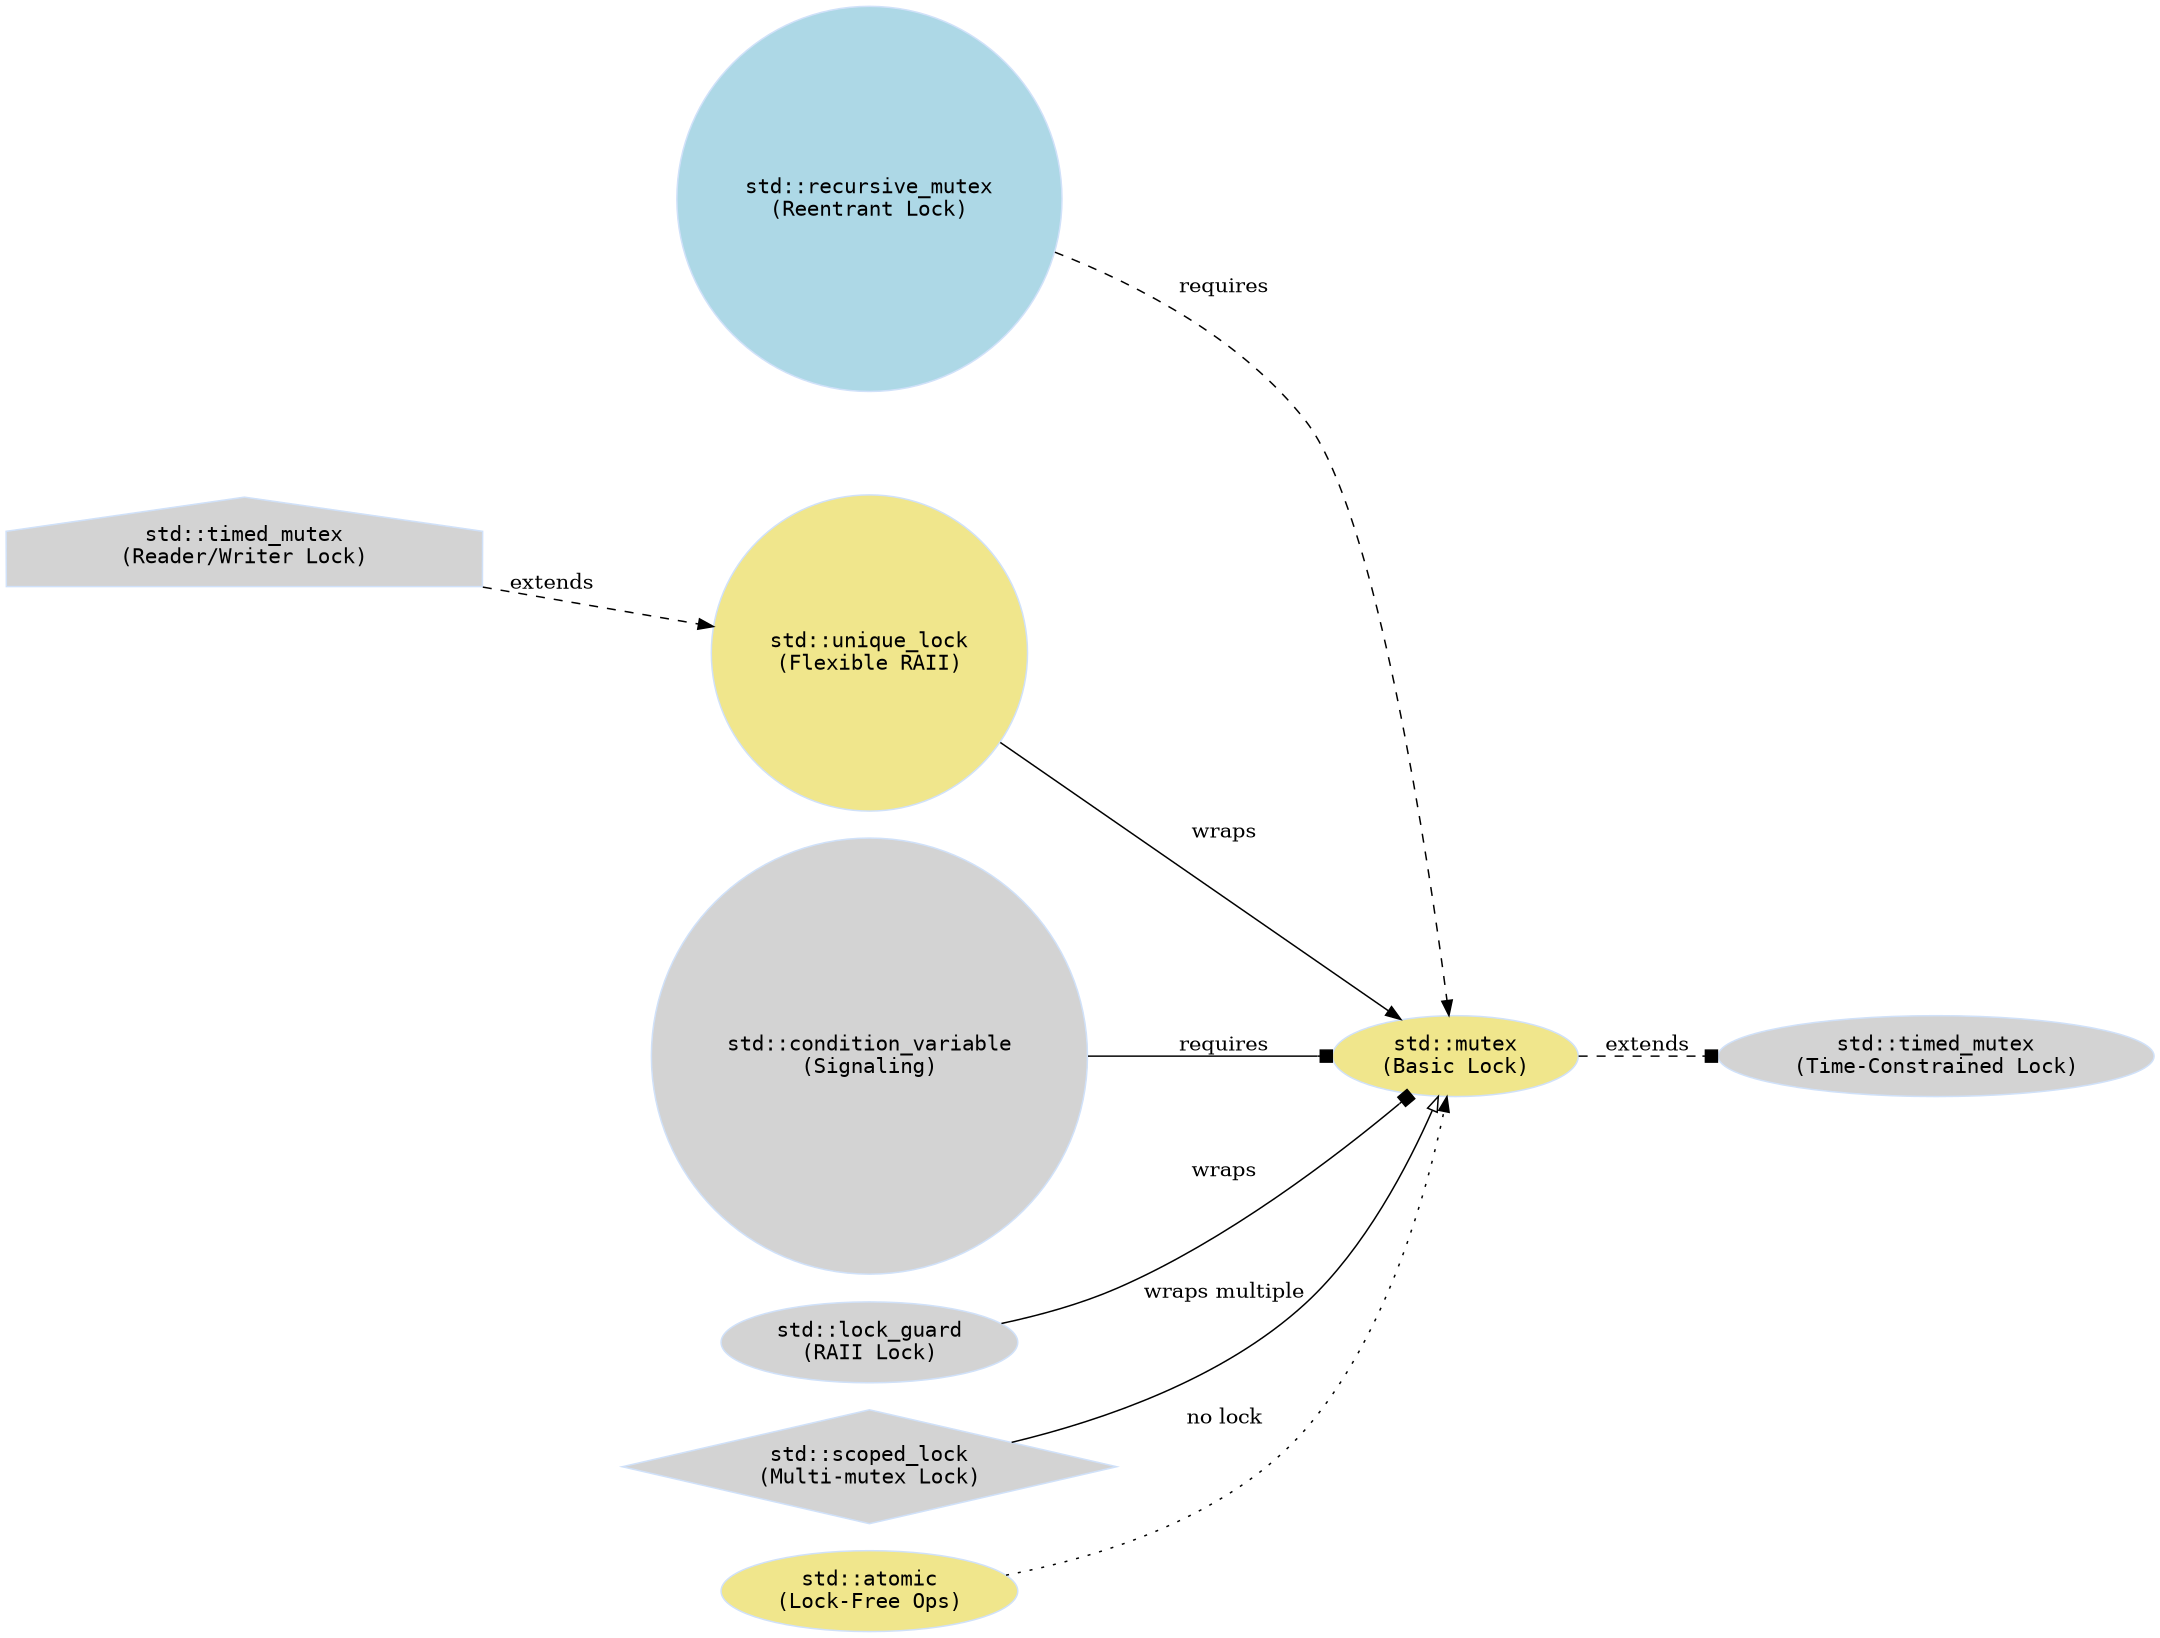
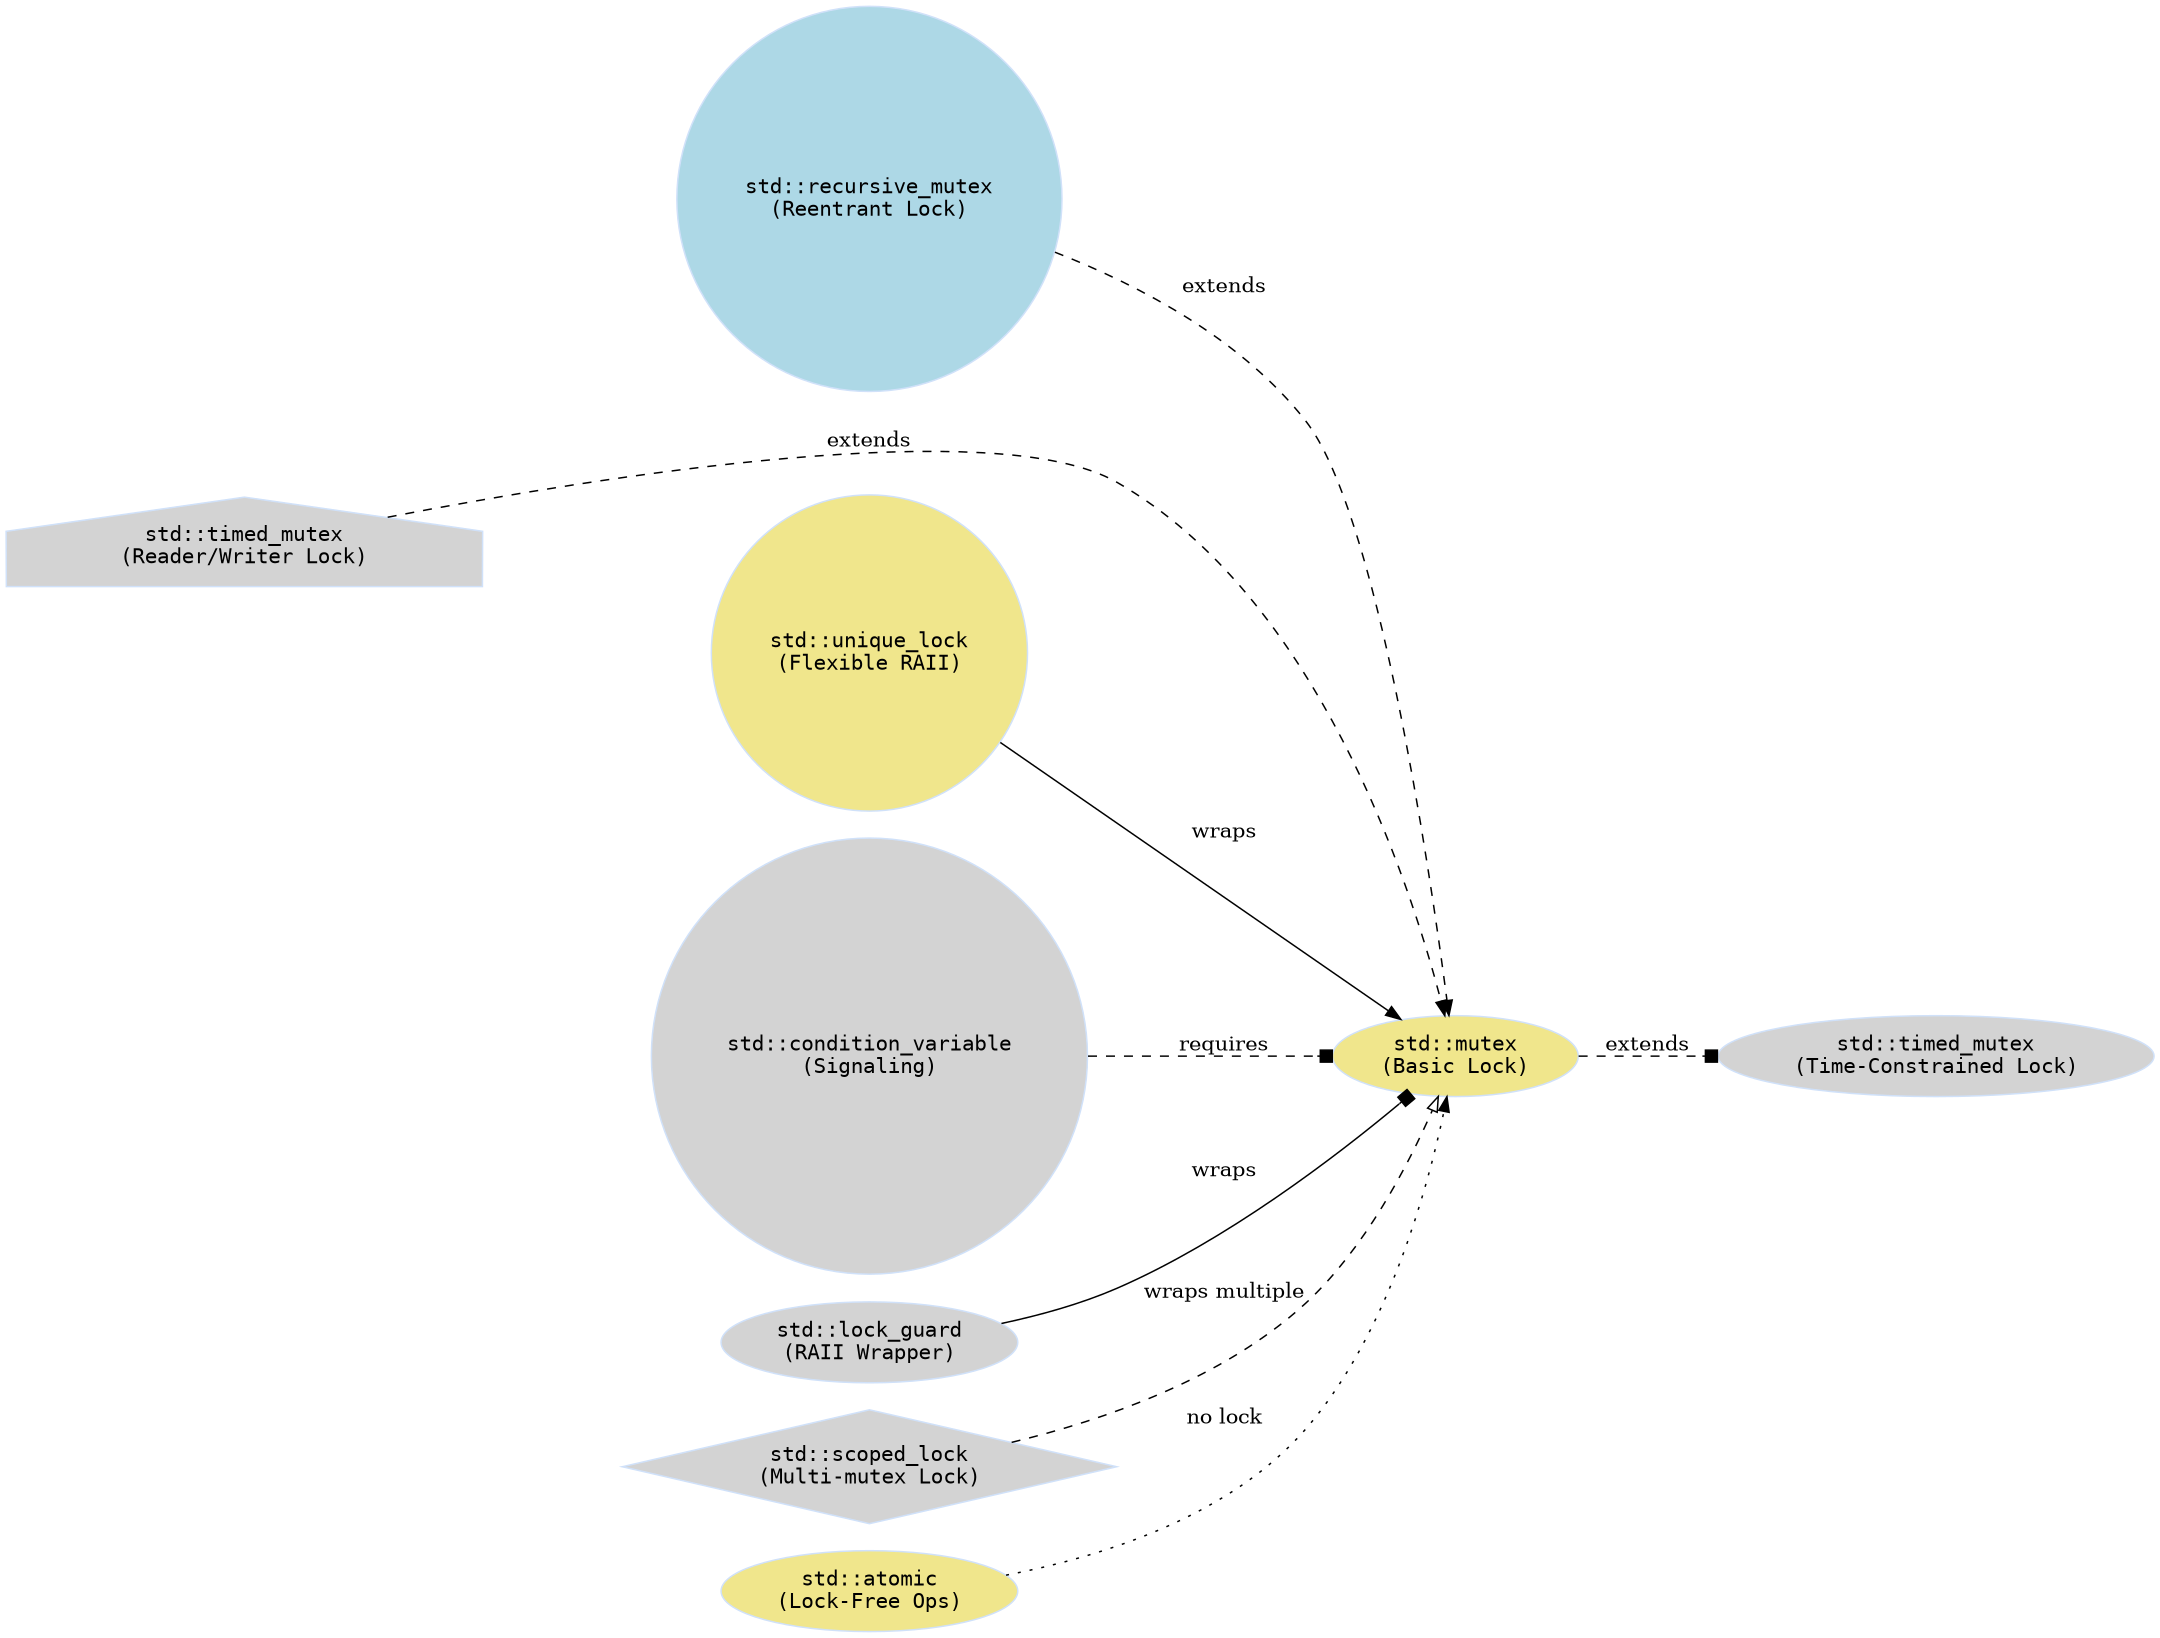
edge "std::recursive_mutex (Reentrant Lock)" -> "std::mutex (Basic Lock)": label "requires" -> "extends"
edge "std::timed_mutex (Reader/Writer Lock)" -> "std::unique_lock (Flexible RAII)": now "std::timed_mutex (Reader/Writer Lock)" -> "std::mutex (Basic Lock)"
edge "std::condition_variable (Signaling)" -> "std::mutex (Basic Lock)": style solid -> dashed
edge "std::scoped_lock (Multi-mutex Lock)" -> "std::mutex (Basic Lock)": style solid -> dashed
node "std::lock_guard (RAII Lock)": label "std::lock_guard (RAII Lock)" -> "std::lock_guard (RAII Wrapper)"
